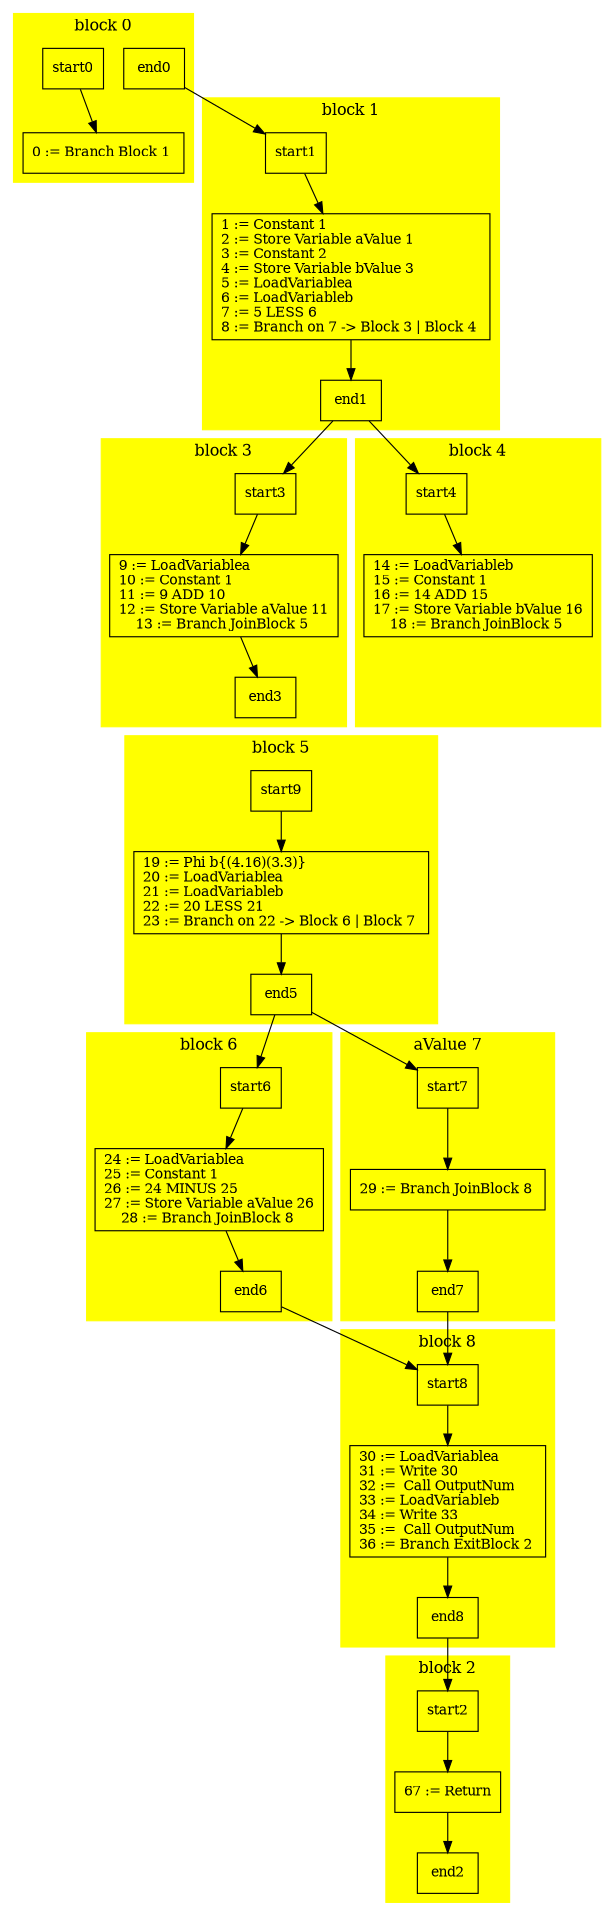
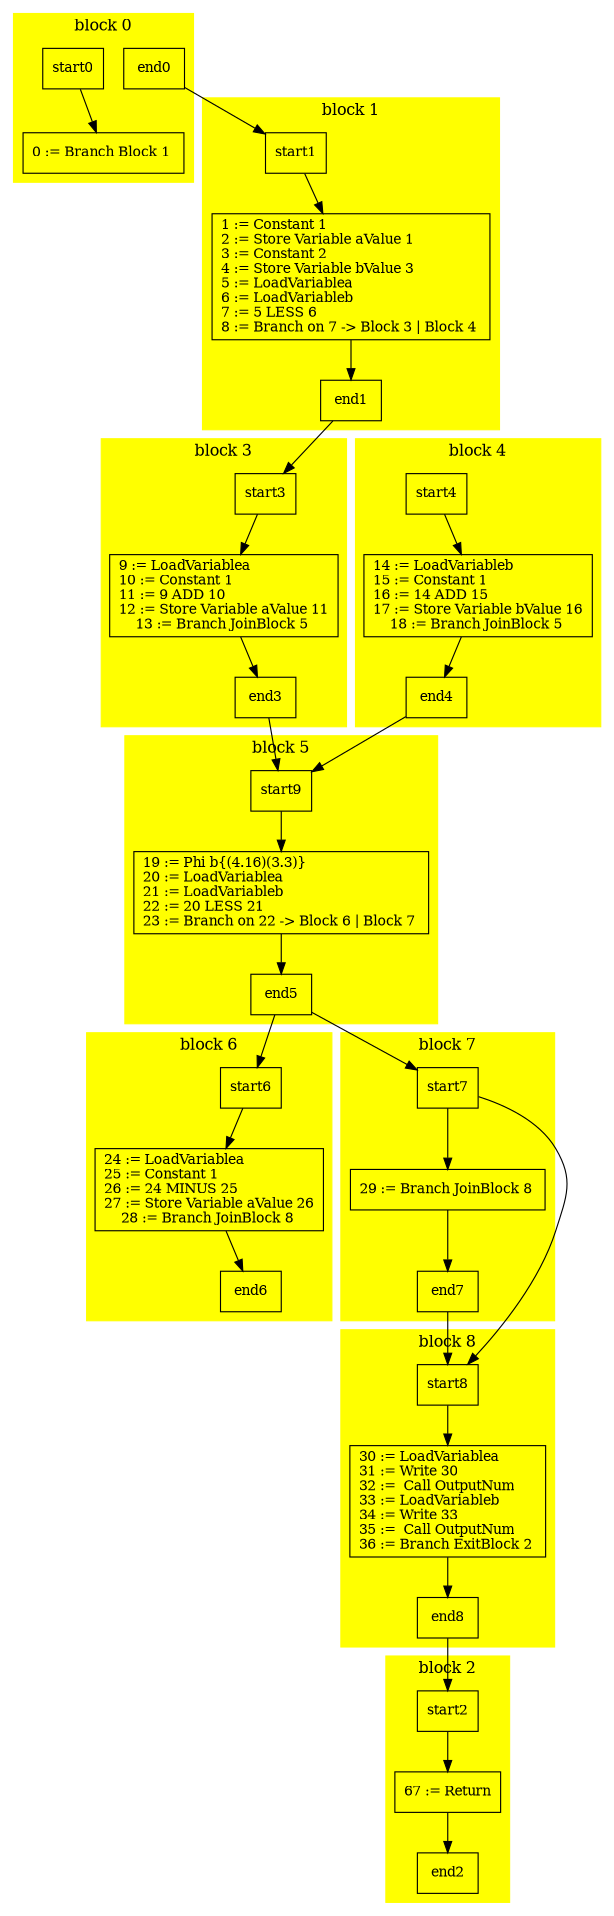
edge "end1" -> "start4": removed
node "end4": added
edge "end3" -> "start9": added
cluster "aValue 7": label "aValue 7" -> "block 7"
edge "end6" -> "start8": now "start7" -> "start8"
